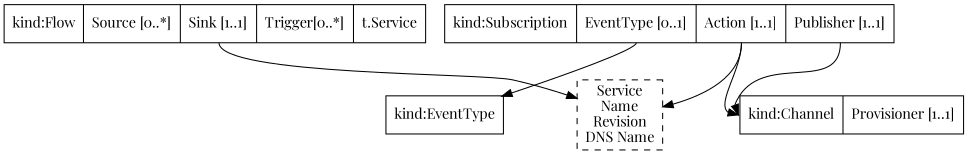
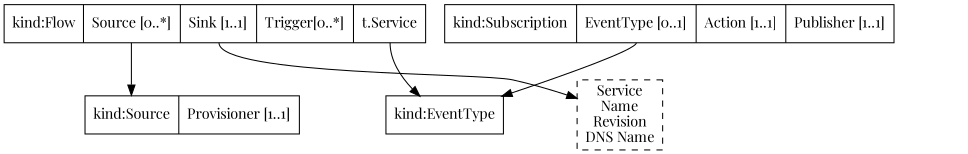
edge "kind:Flow" -> "kind:EventType": added
edge "kind:Subscription" -> "Service Name Revision DNS Name": removed
node "kind:Source": added
node "kind:Channel": removed
